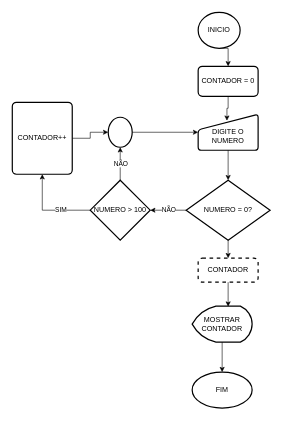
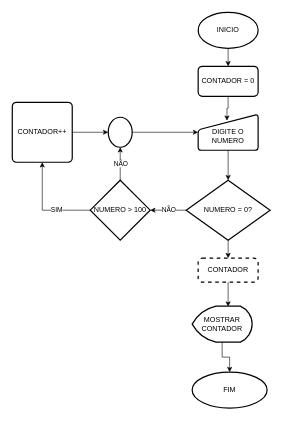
node "INICIO": size 42x36 -> 60x36
node "CONTADOR++": size 60x72 -> 60x60
node "FIM": size 60x36 -> 75x36
